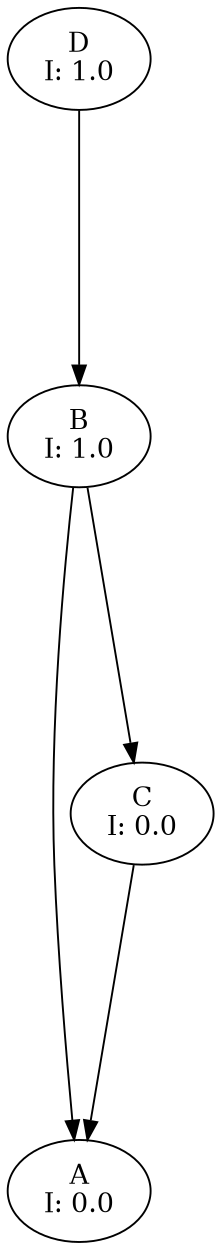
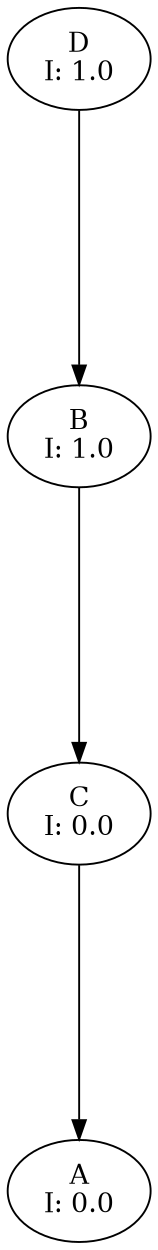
edge "B I: 1.0" -> "A I: 0.0": removed
